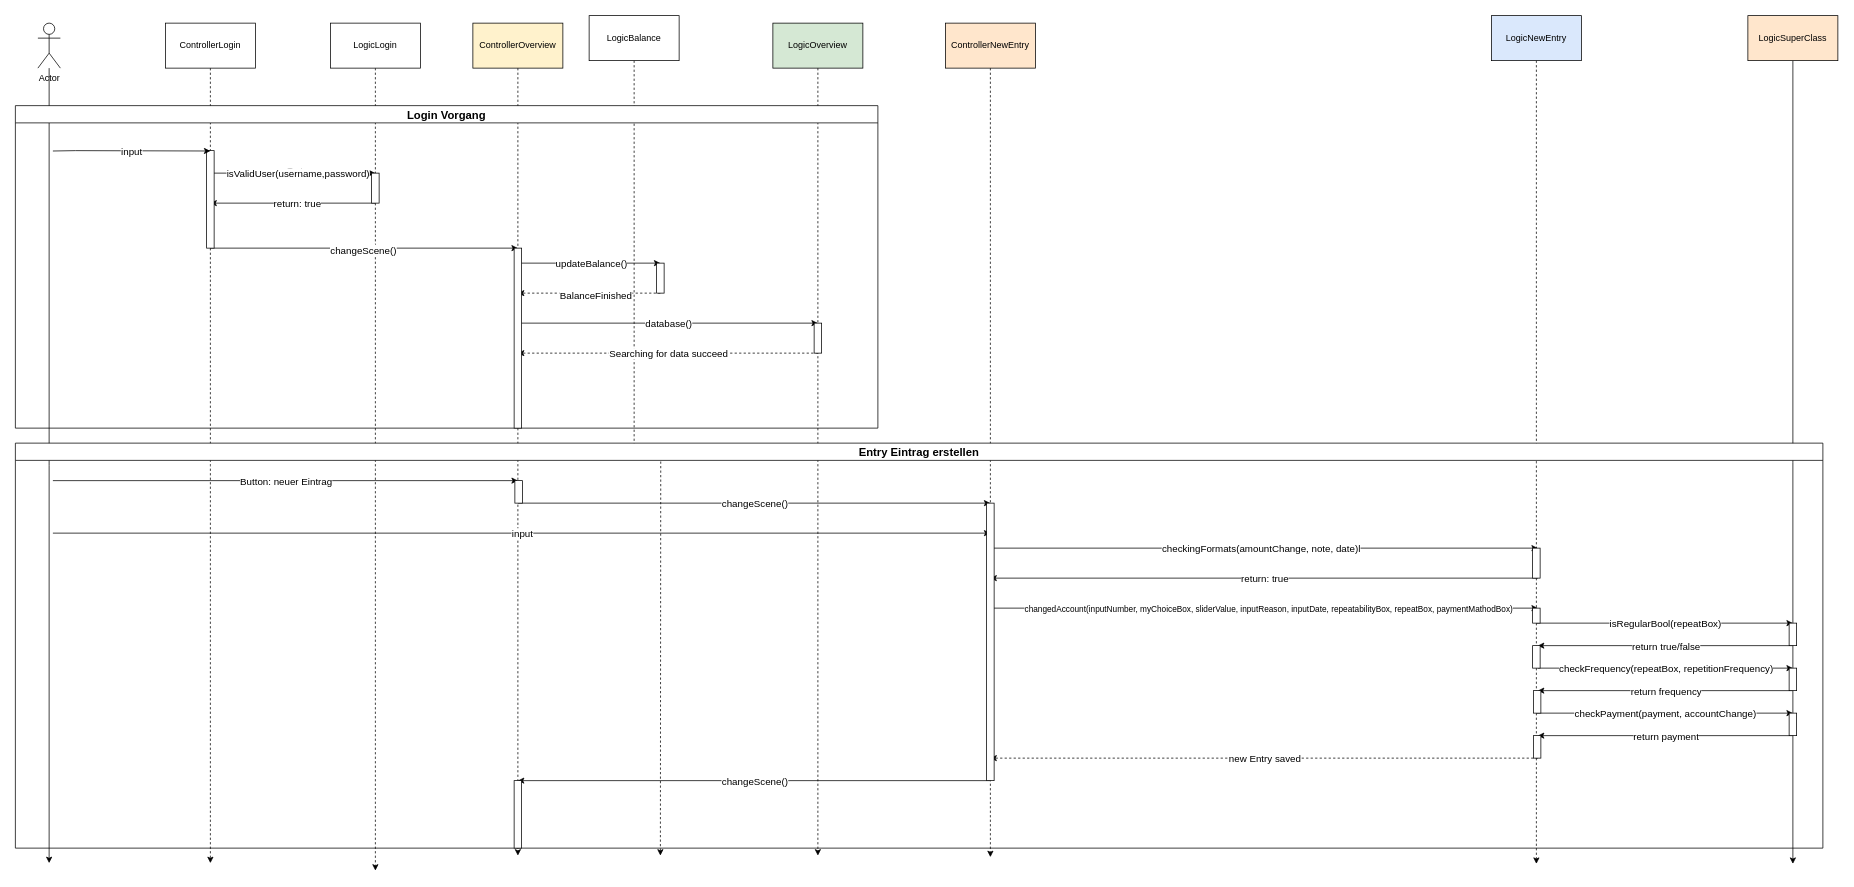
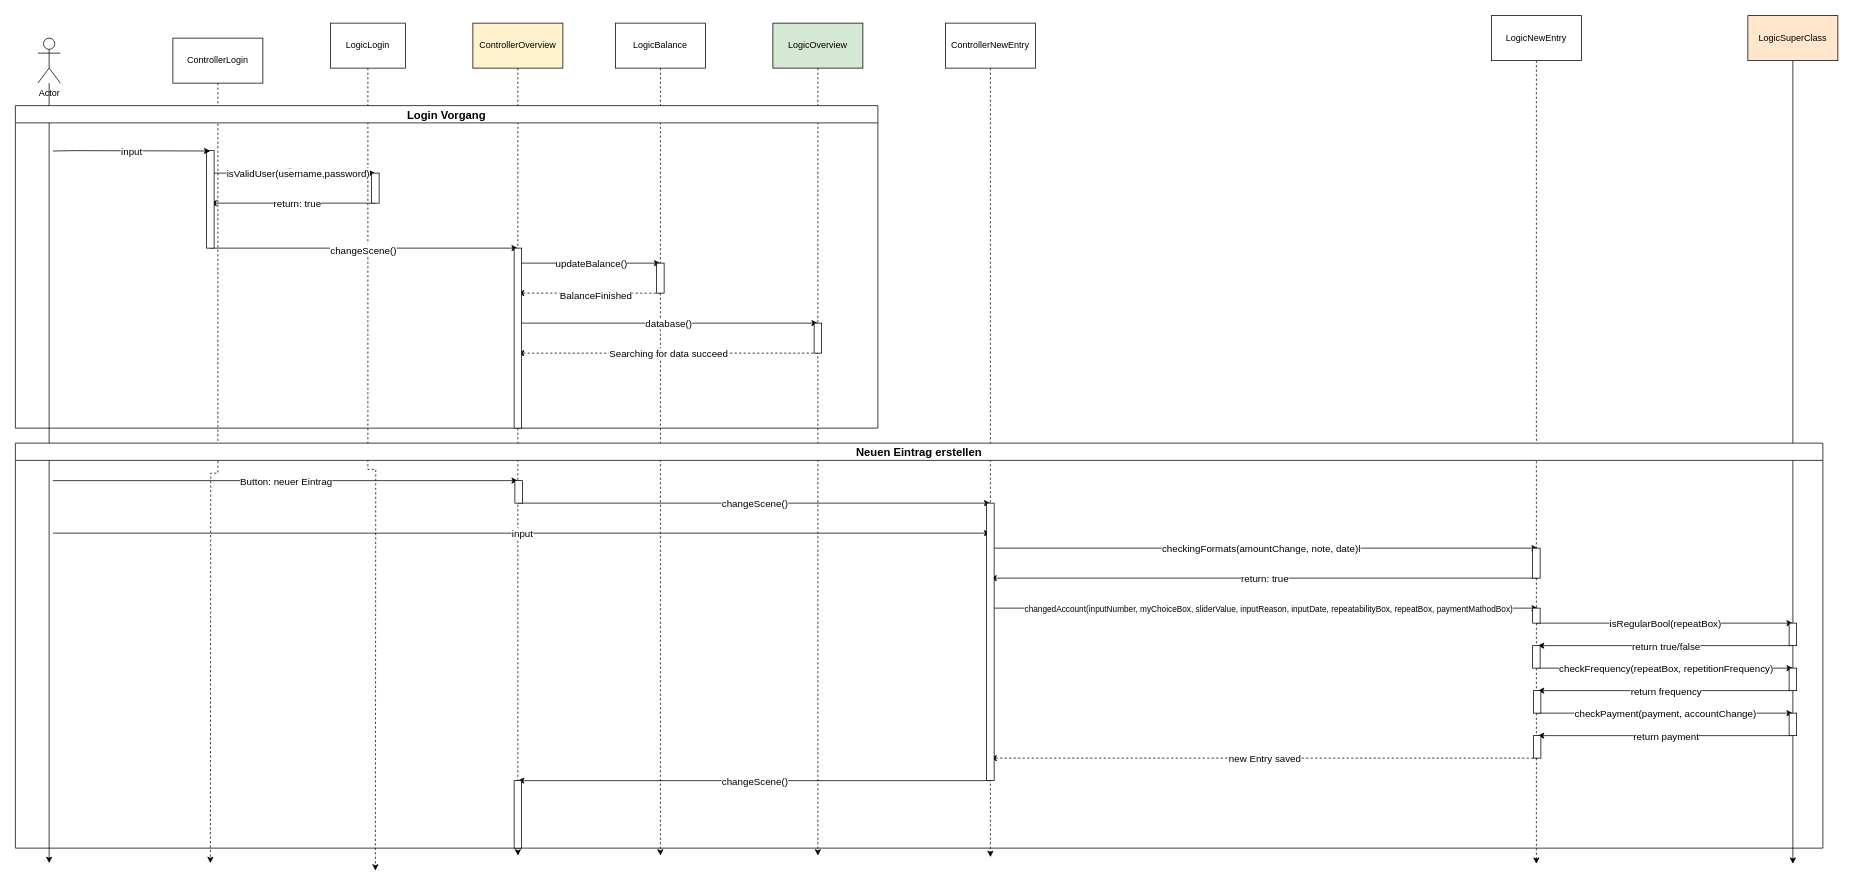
node "LogicBalance": moved (634, 38) -> (660, 45)
node "LogicNewEntry": fillcolor #dae8fc -> #ffffff
node "Actor": moved (49, 45) -> (49, 60)
node "ControllerLogin": moved (210, 45) -> (218, 60)
node "LogicLogin": size 90x45 -> 75x45
node "ControllerNewEntry": fillcolor #ffe6cc -> #ffffff
node "Entry Eintrag erstellen": label "Entry Eintrag erstellen" -> "Neuen Eintrag erstellen"
